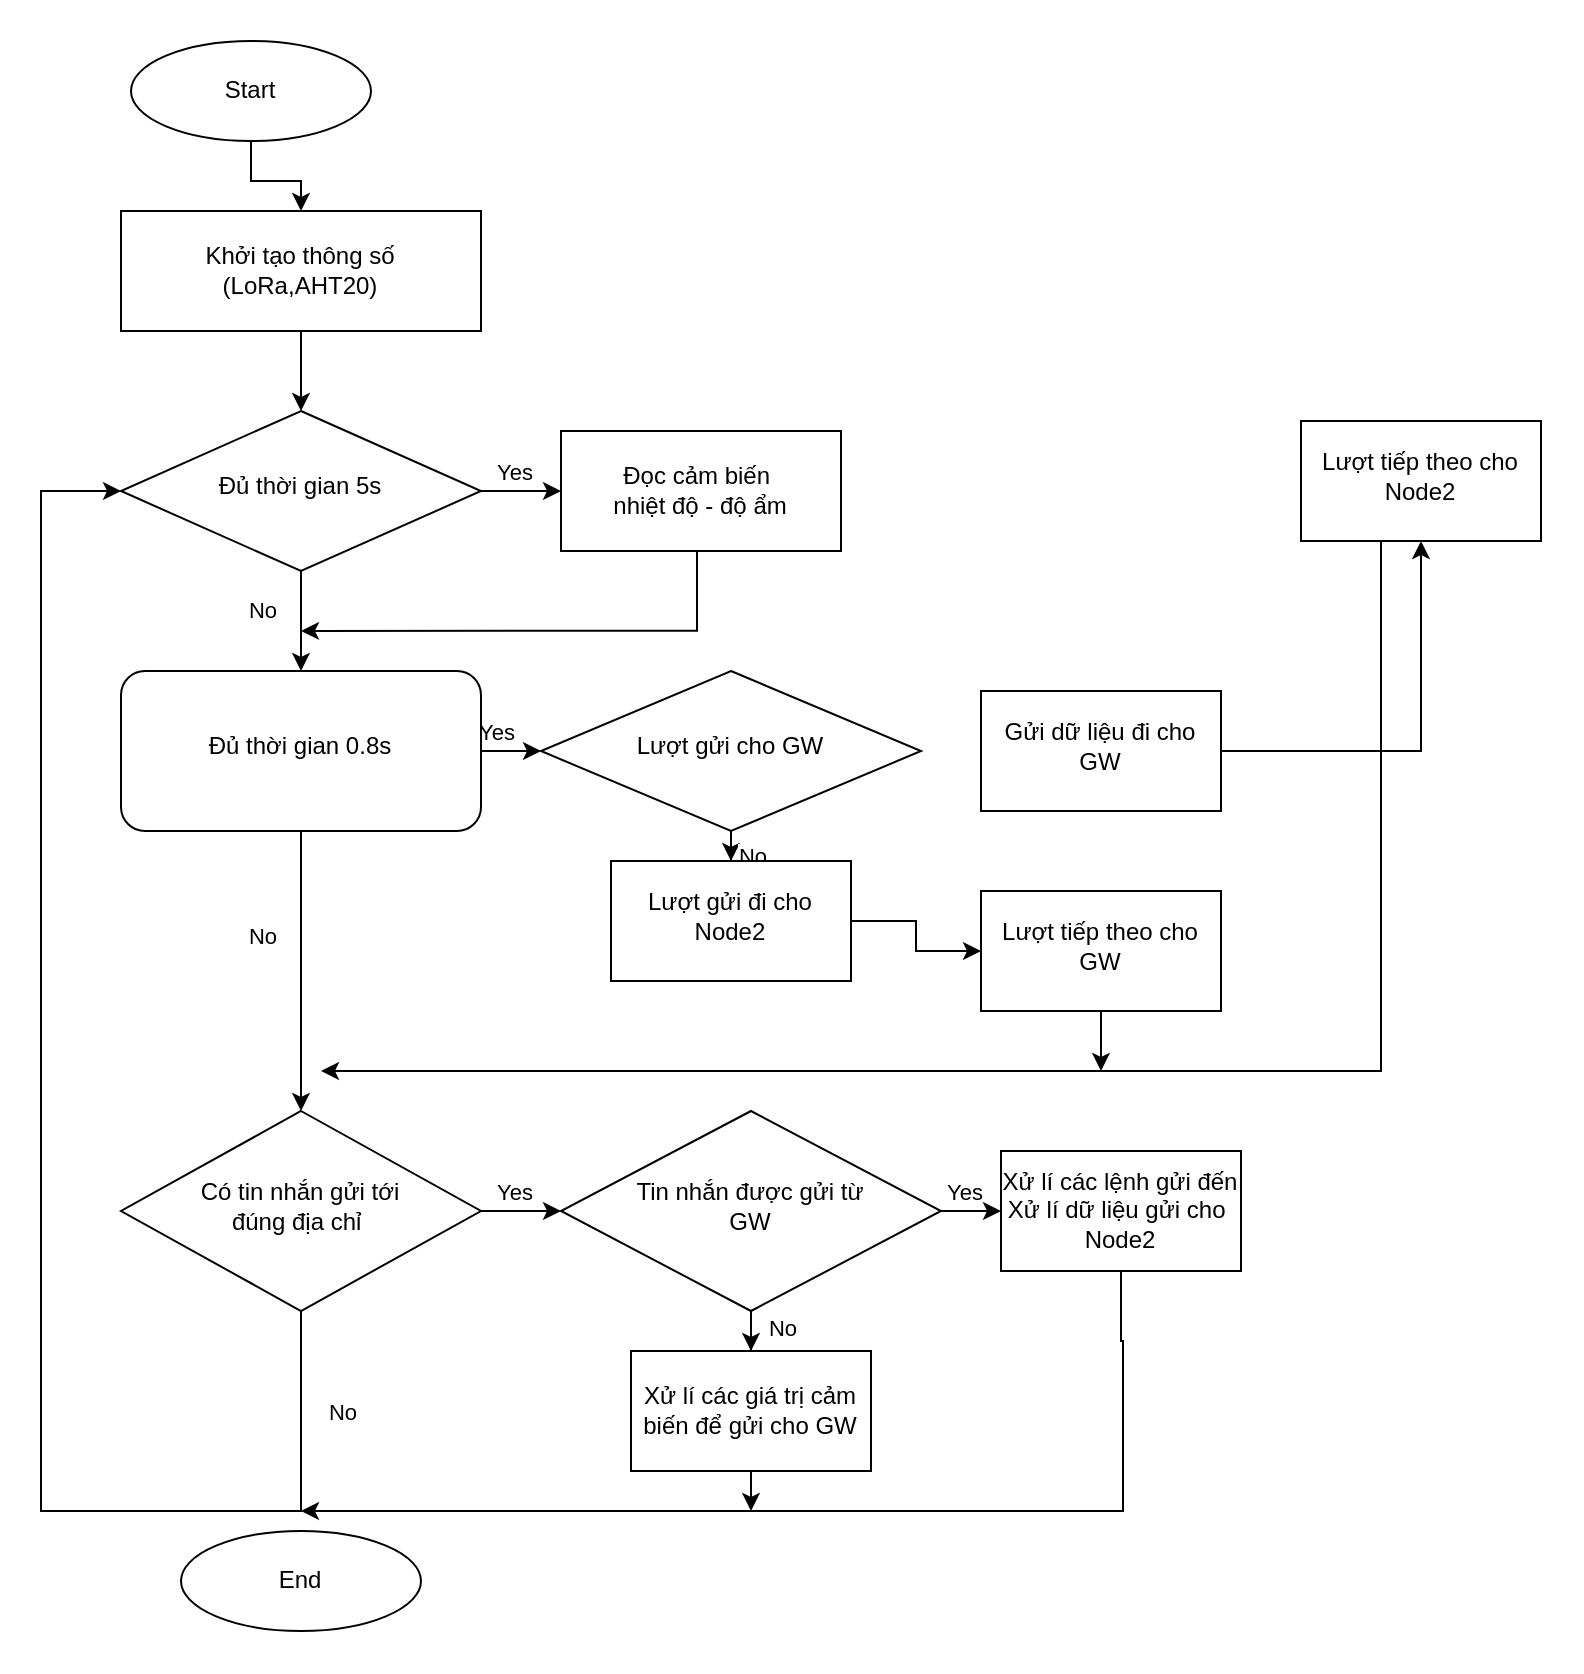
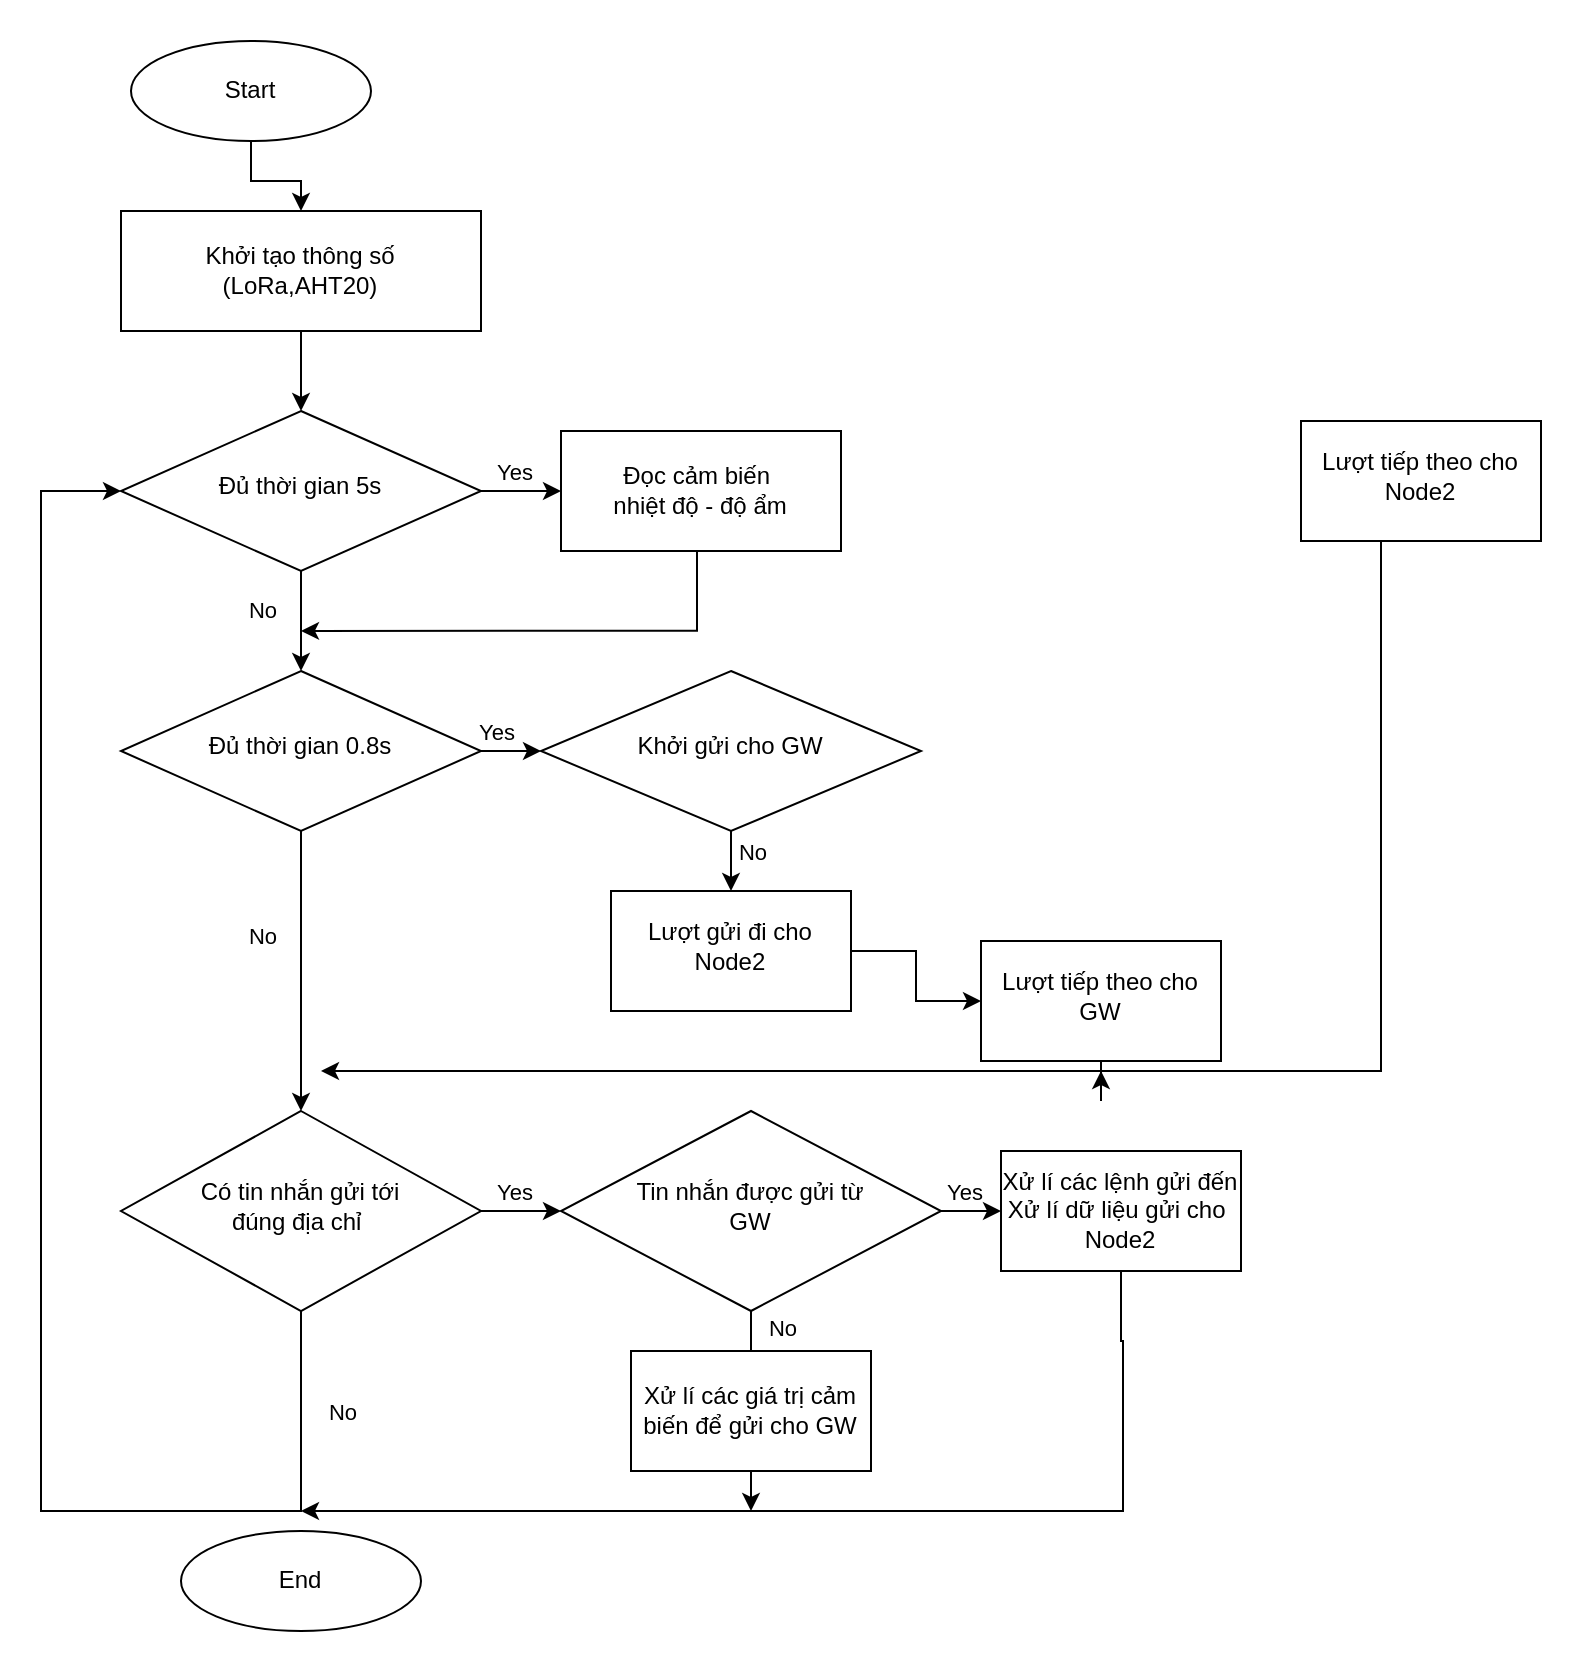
node "Lượt gửi cho GW": label "Lượt gửi cho GW" -> "Khởi gửi cho GW"
node "Đủ thời gian 0.8s": shape rounded rectangle -> diamond
node "Gửi dữ liệu đi cho GW": removed
edge "Gửi dữ liệu đi cho GW" -> "Lượt tiếp theo cho Node2": removed
node "Lượt gửi đi cho Node2": moved (731, 921) -> (731, 951)
node "Lượt tiếp theo cho GW": moved (1101, 951) -> (1101, 1001)
edge "Tin nhắn được gửi từ GW" -> "Xử lí các giá trị cảm biến để gửi cho GW": arrowhead classic -> none
